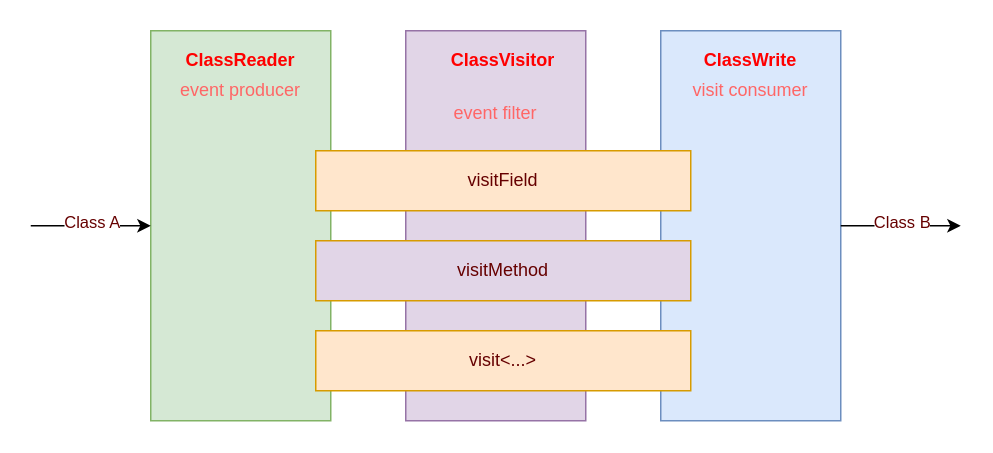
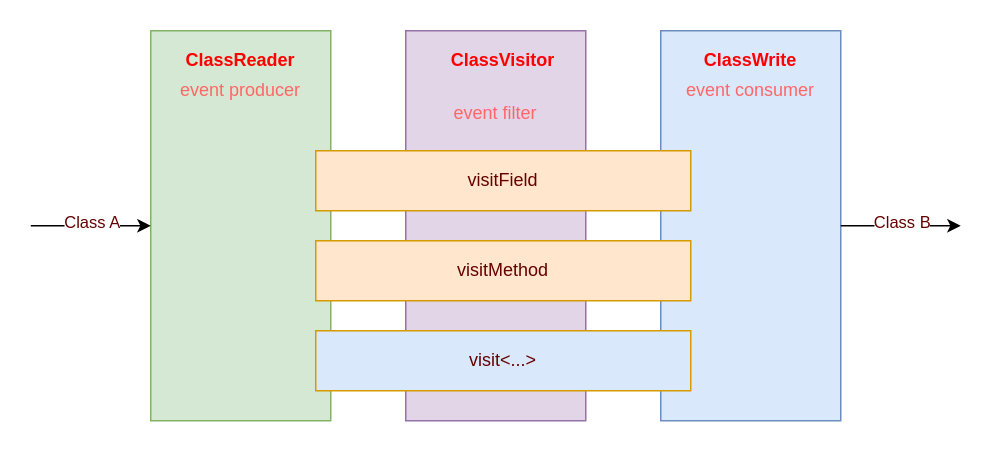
node "visit consumer": label "visit consumer" -> "event consumer"
node "visitMethod": fillcolor #e1d5e7 -> #ffe6cc
node "visit<...>": fillcolor #ffe6cc -> #dae8fc
